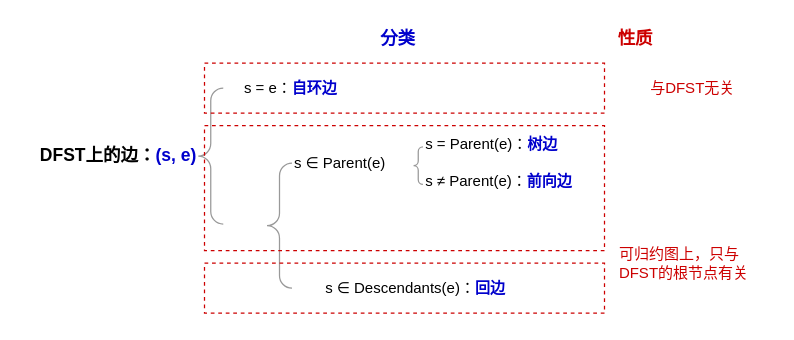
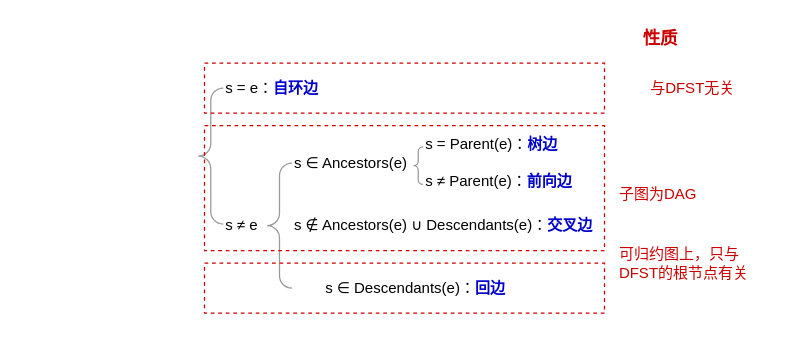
node "分类": removed
node "性质": moved (636, 38) -> (661, 38)
node "s = e：自环边": moved (295, 88) -> (276, 88)
node "DFST上的边：(s, e)": removed
node "s ∈ Parent(e)": label "s ∈ Parent(e)" -> "s ∈ Ancestors(e)"
node "子图为DAG": added
node "s ≠ e": added
node "s ∉ Ancestors(e) ∪ Descendants(e)：交叉边": added
